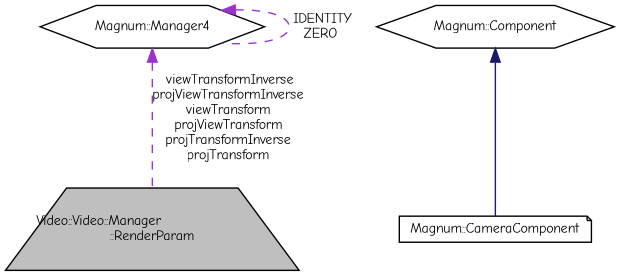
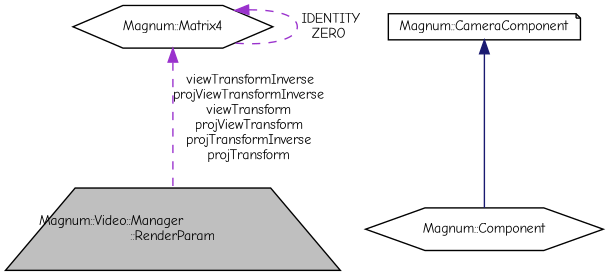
node "Magnum::Manager4": label "Magnum::Manager4" -> "Magnum::Matrix4"
edge "Magnum::CameraComponent" -> "Magnum::Component": reversed
node "Video::Video::Manager ::RenderParam": label "Video::Video::Manager ::RenderParam" -> "Magnum::Video::Manager ::RenderParam"
